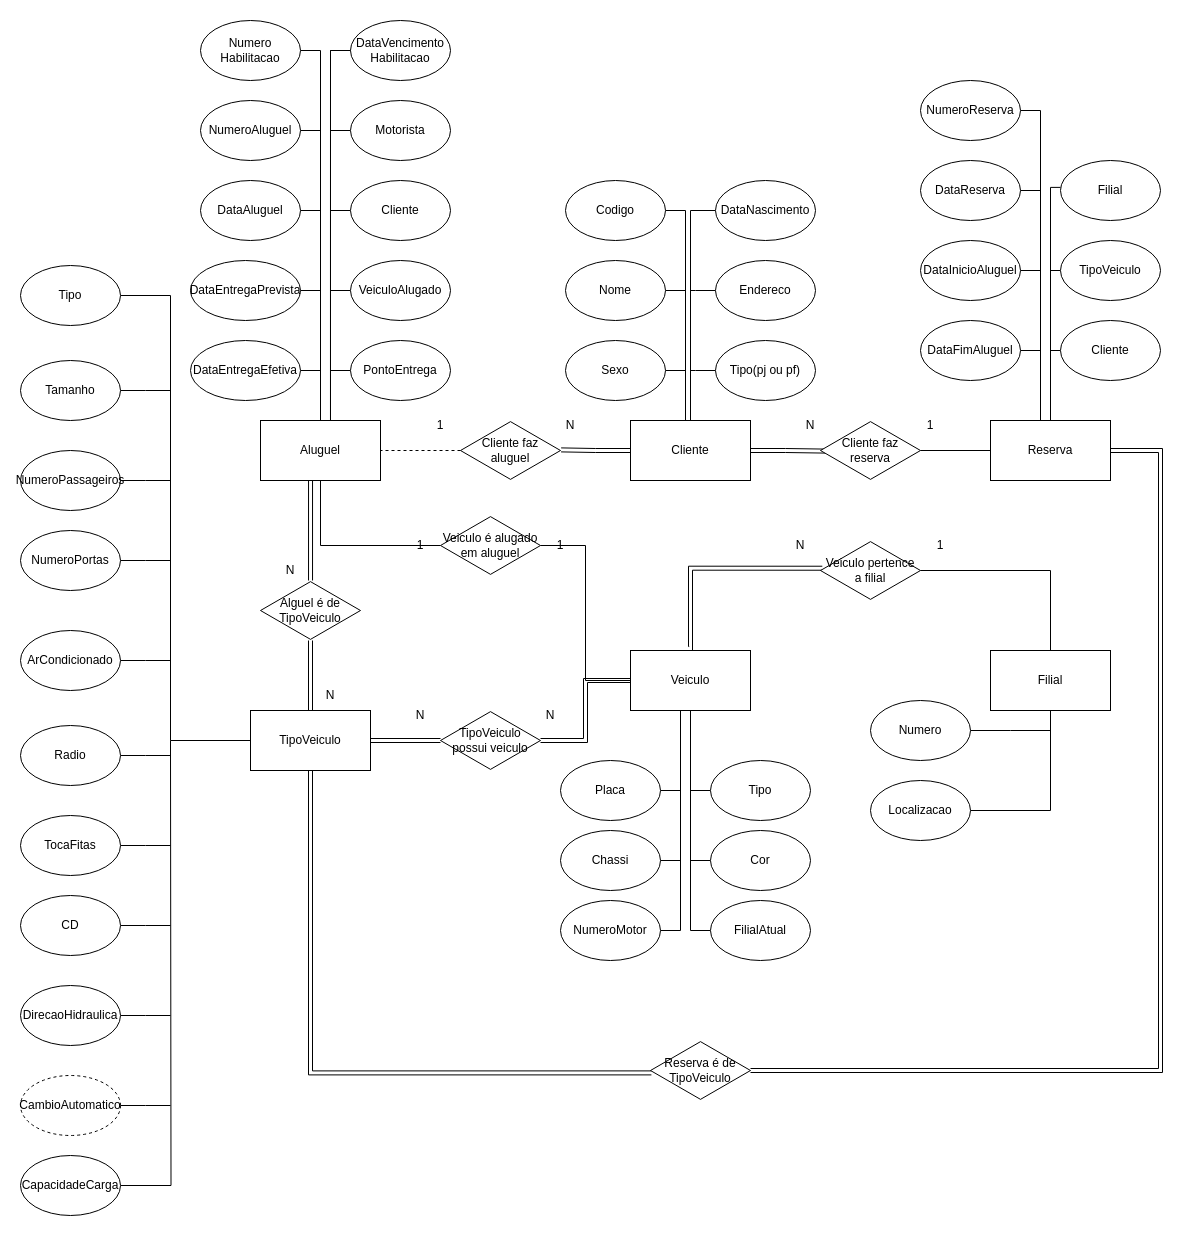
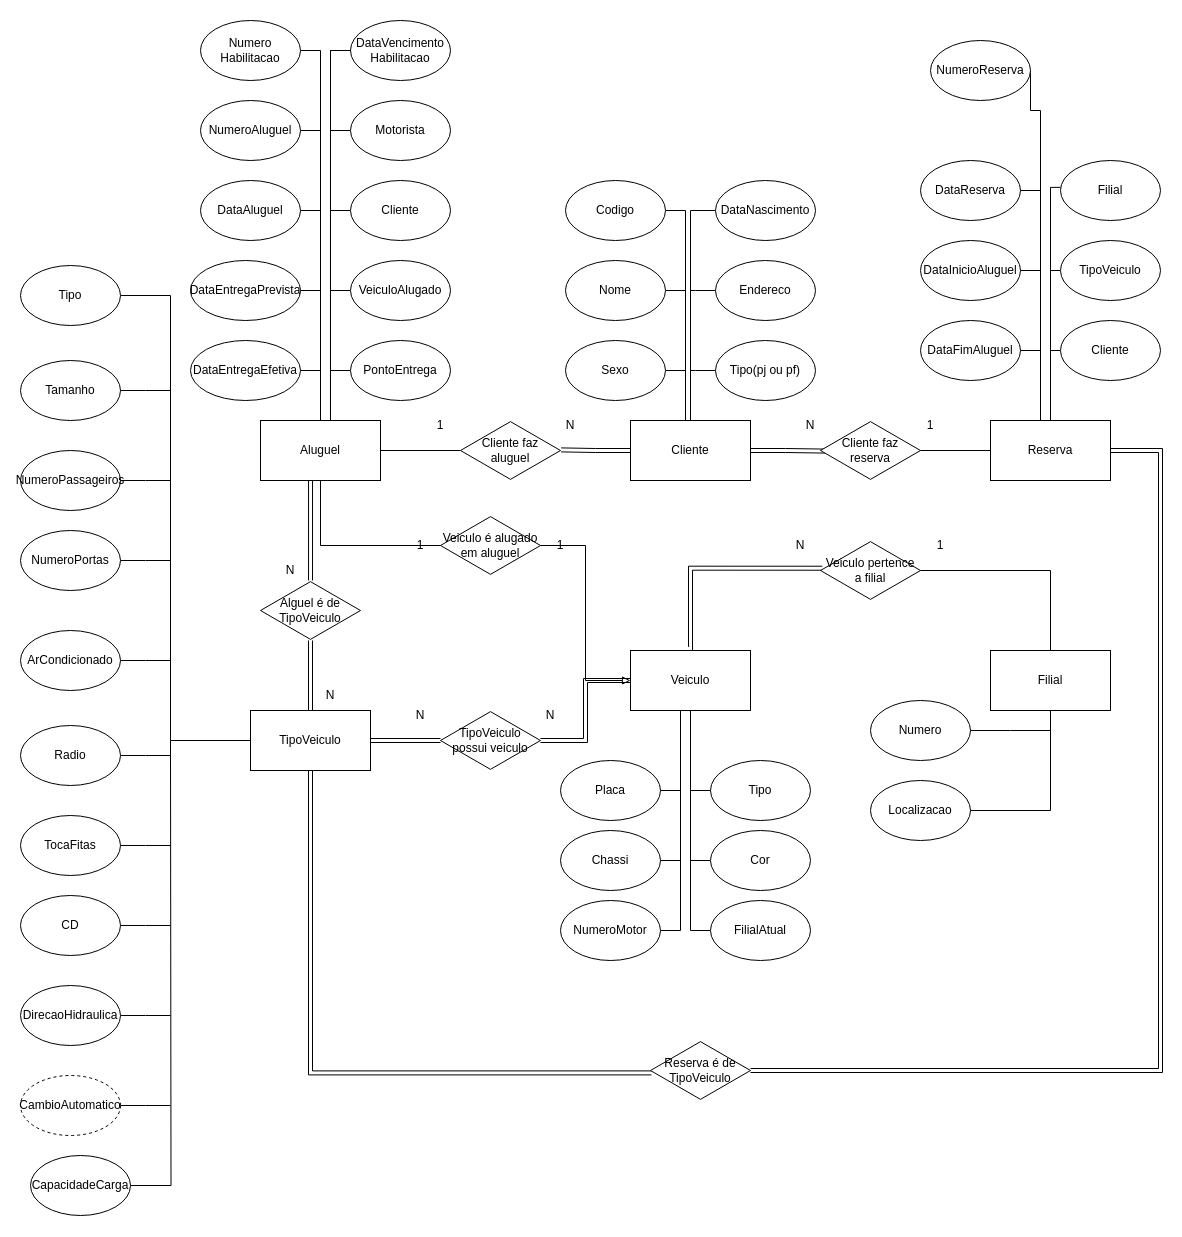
node "NumeroReserva": moved (971, 111) -> (981, 71)
edge "Aluguel" -- "Cliente faz aluguel": style dashed -> solid
edge "Veiculo é alugado em aluguel" -- "Veiculo": arrowhead none -> block
node "CapacidadeCarga": moved (71, 1186) -> (81, 1186)
